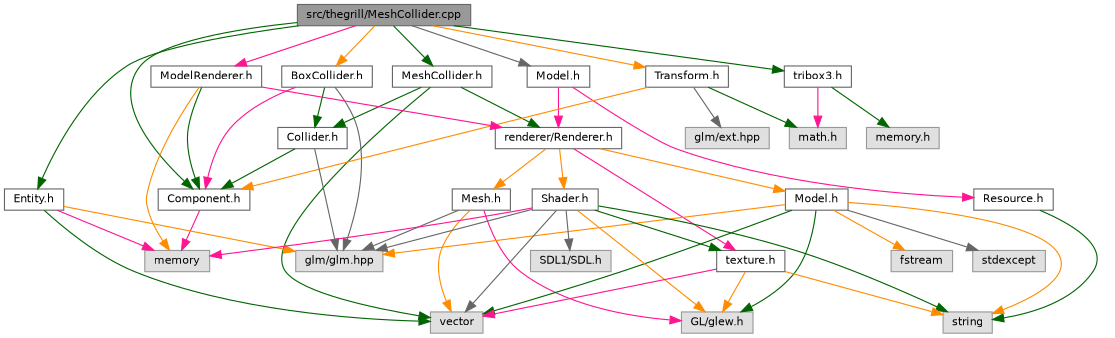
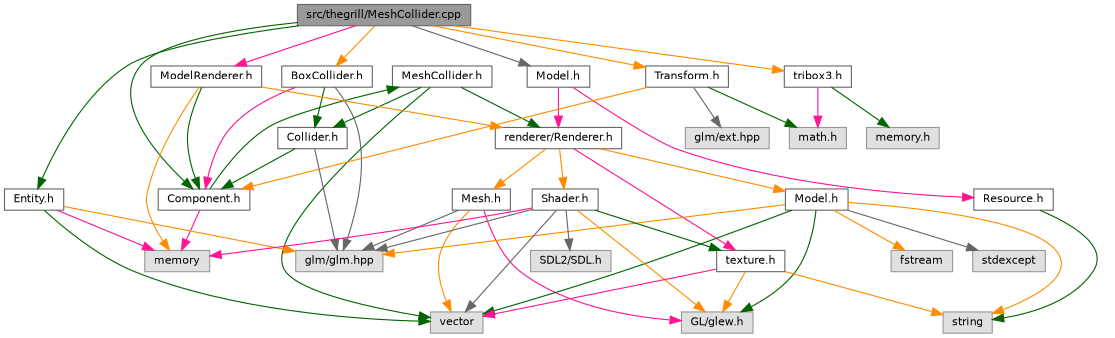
edge "src/thegrill/MeshCollider.cpp" -> "MeshCollider.h": now "Component.h" -> "MeshCollider.h"
edge "src/thegrill/MeshCollider.cpp" -> "tribox3.h": color darkgreen -> darkorange
edge "ModelRenderer.h" -> "renderer/Renderer.h": color deeppink -> darkorange
edge "Shader.h" -> "string": removed
node "SDL1/SDL.h": label "SDL1/SDL.h" -> "SDL2/SDL.h"
